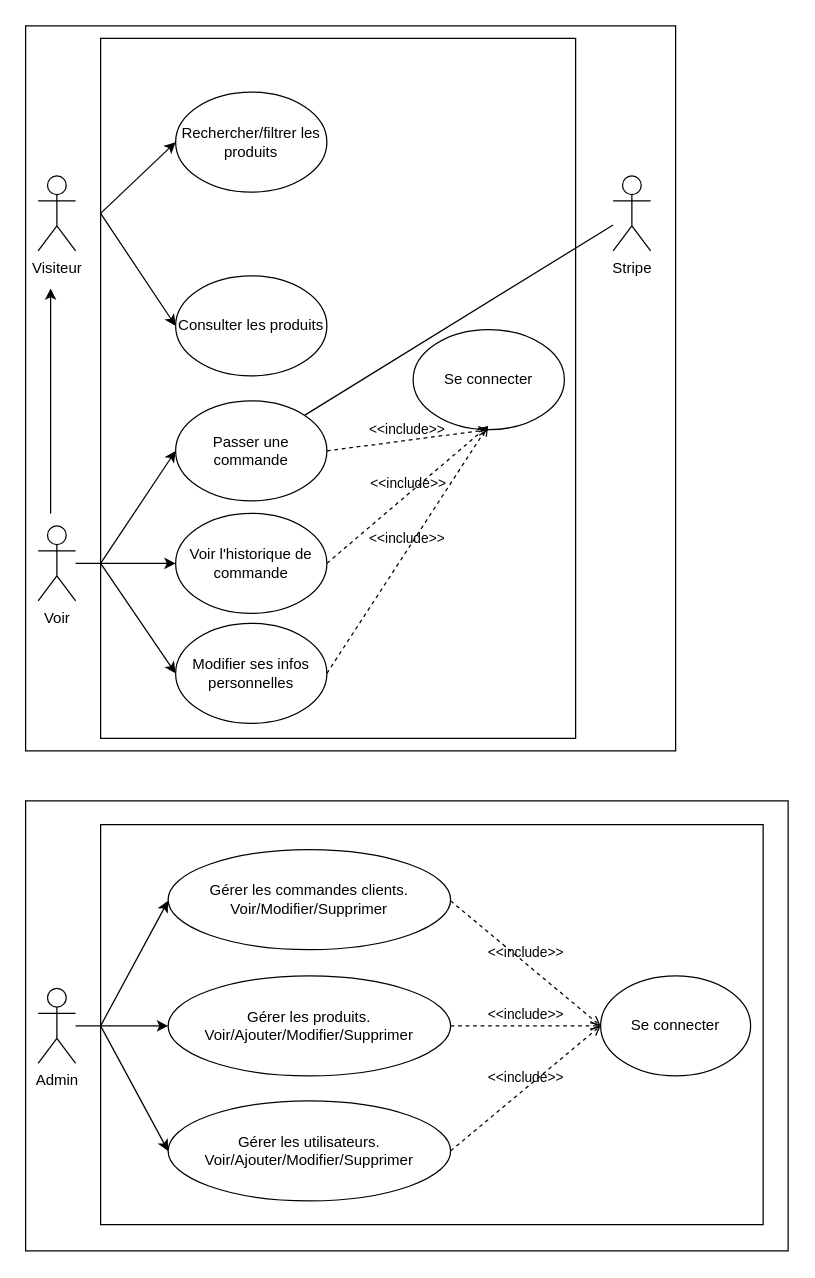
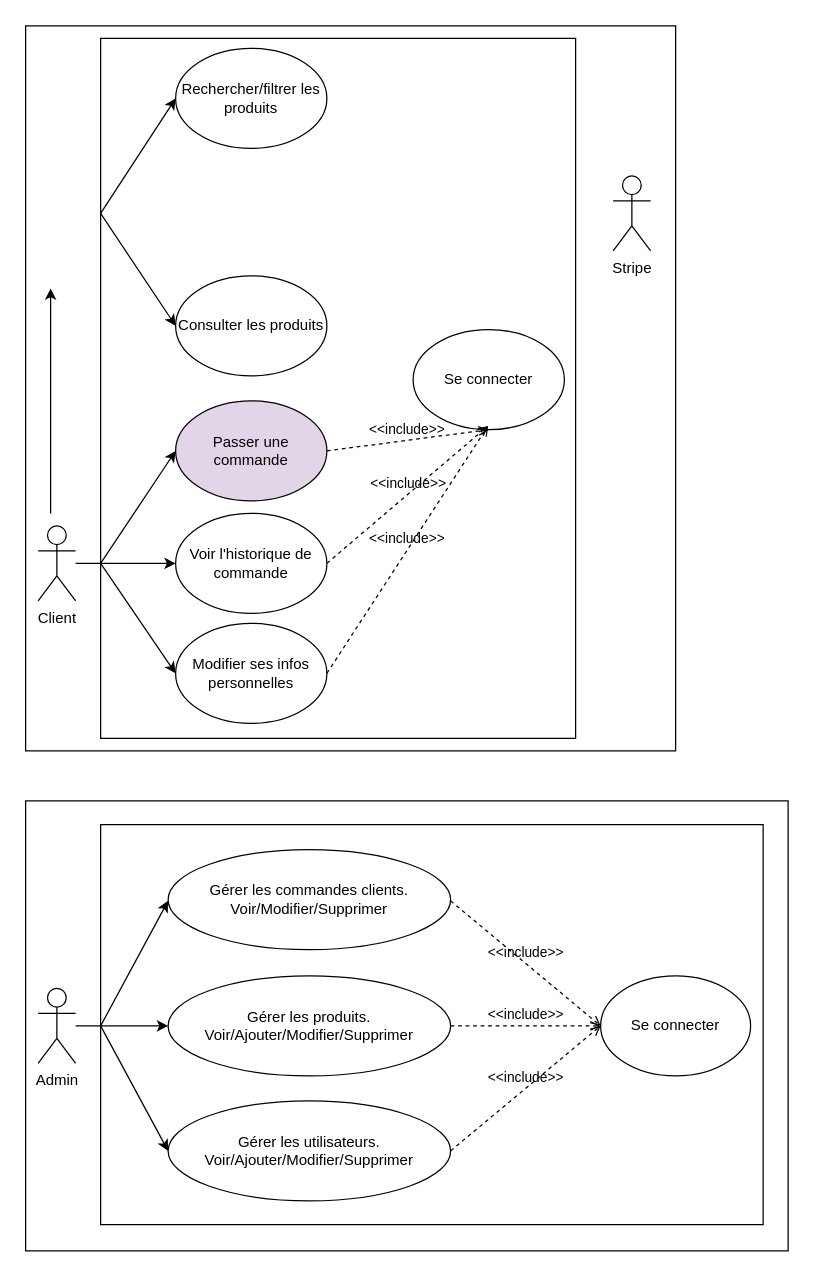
node "Rechercher/filtrer les produits": moved (251, 142) -> (251, 98)
node "Visiteur": removed
edge "Stripe" -- "Passer une commande": removed
node "Passer une commande": fillcolor #ffffff -> #e1d5e7
node "Voir": label "Voir" -> "Client"
